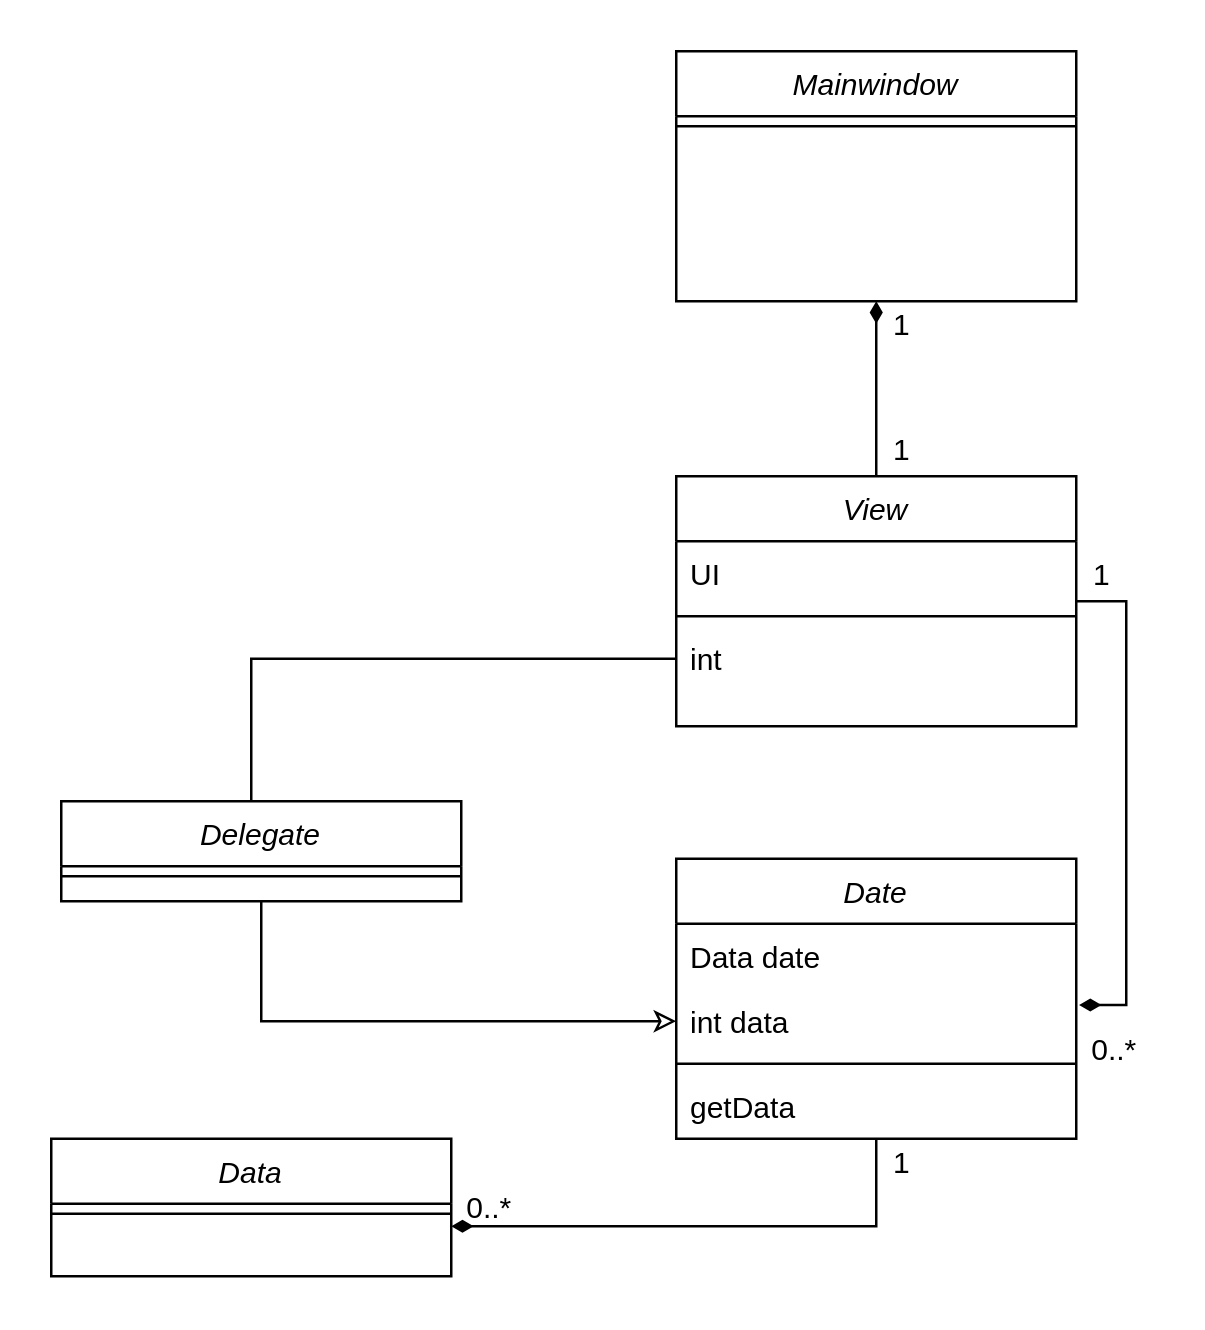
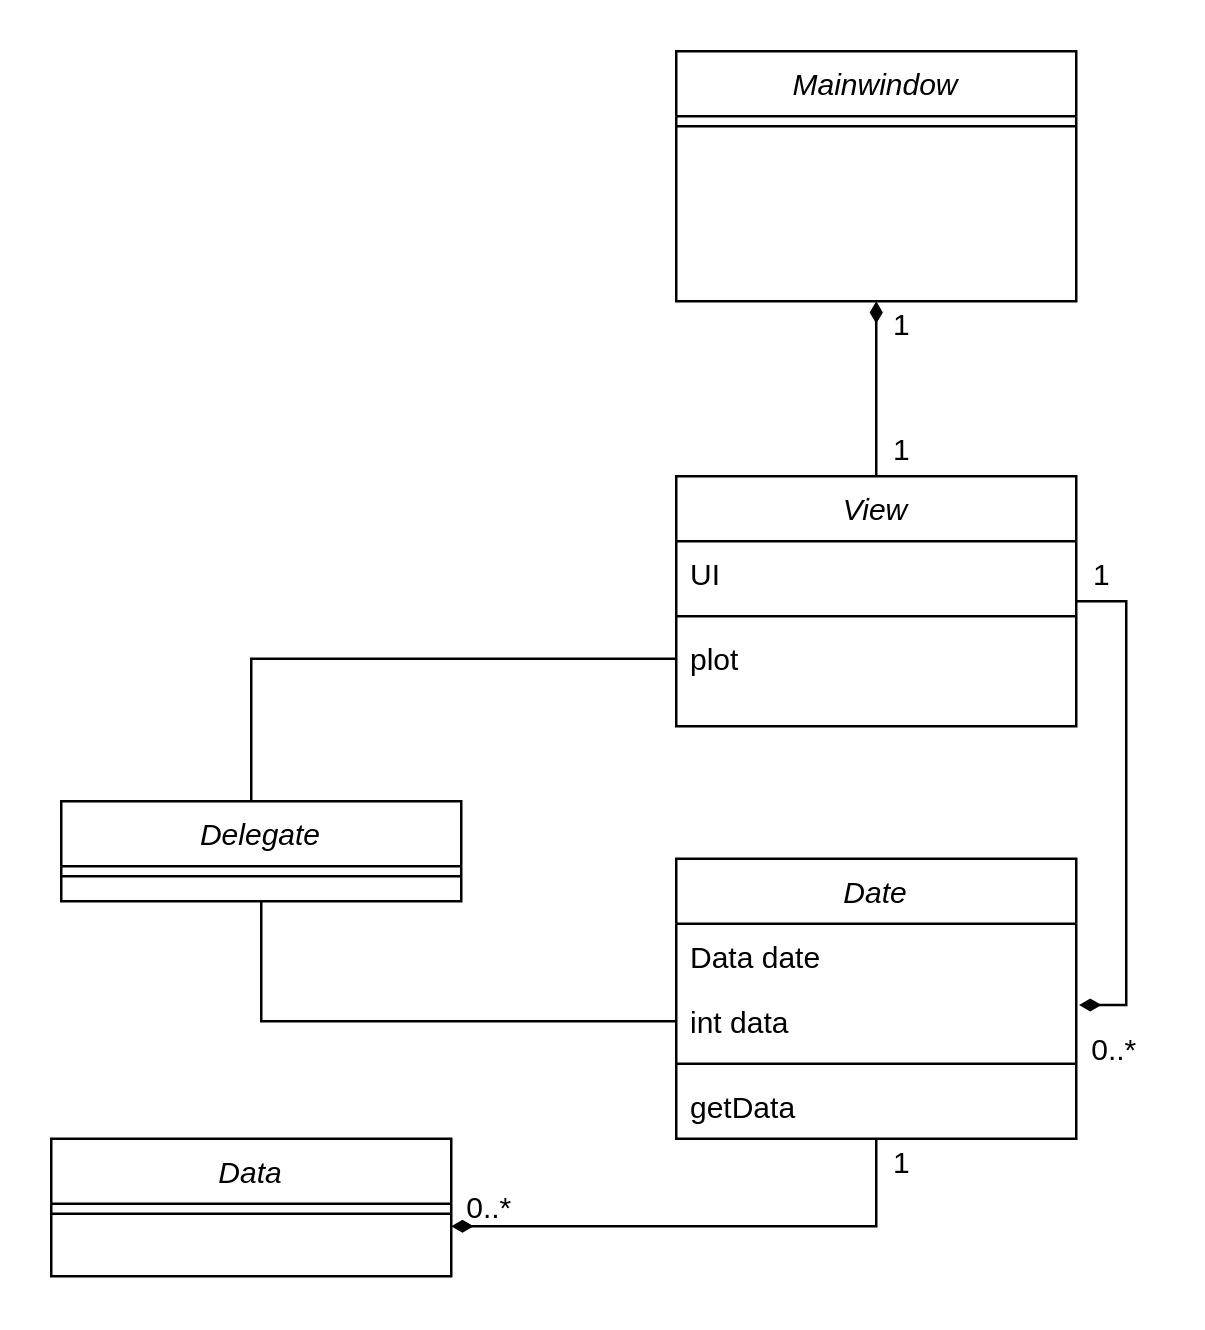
node "int": label "int" -> "plot"
edge "Delegate" -> "int data": arrowhead classic -> none
